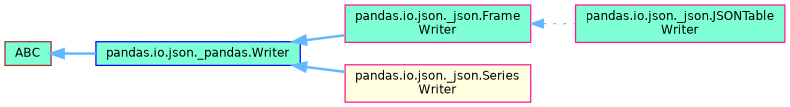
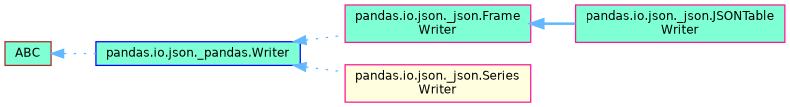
edge "pandas.io.json._json.JSONTable Writer" -> "pandas.io.json._json.Frame Writer": style dotted -> bold
edge "pandas.io.json._json.Frame Writer" -> "pandas.io.json._pandas.Writer": style bold -> dotted
edge "pandas.io.json._pandas.Writer" -> "ABC": style bold -> dotted
edge "pandas.io.json._json.Series Writer" -> "pandas.io.json._pandas.Writer": style bold -> dotted
